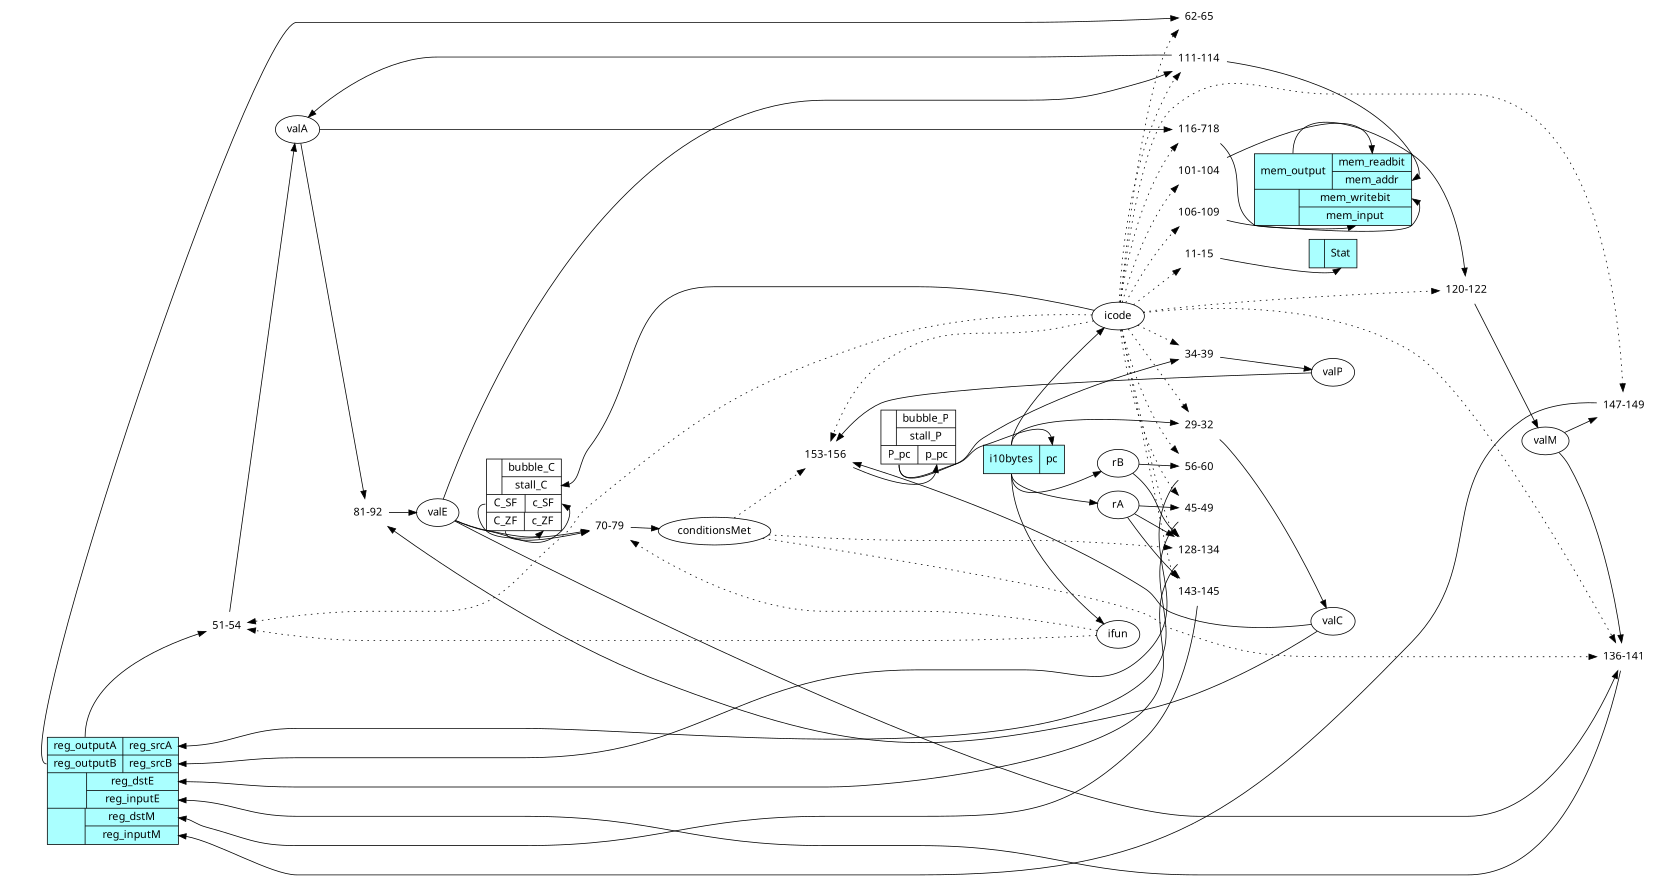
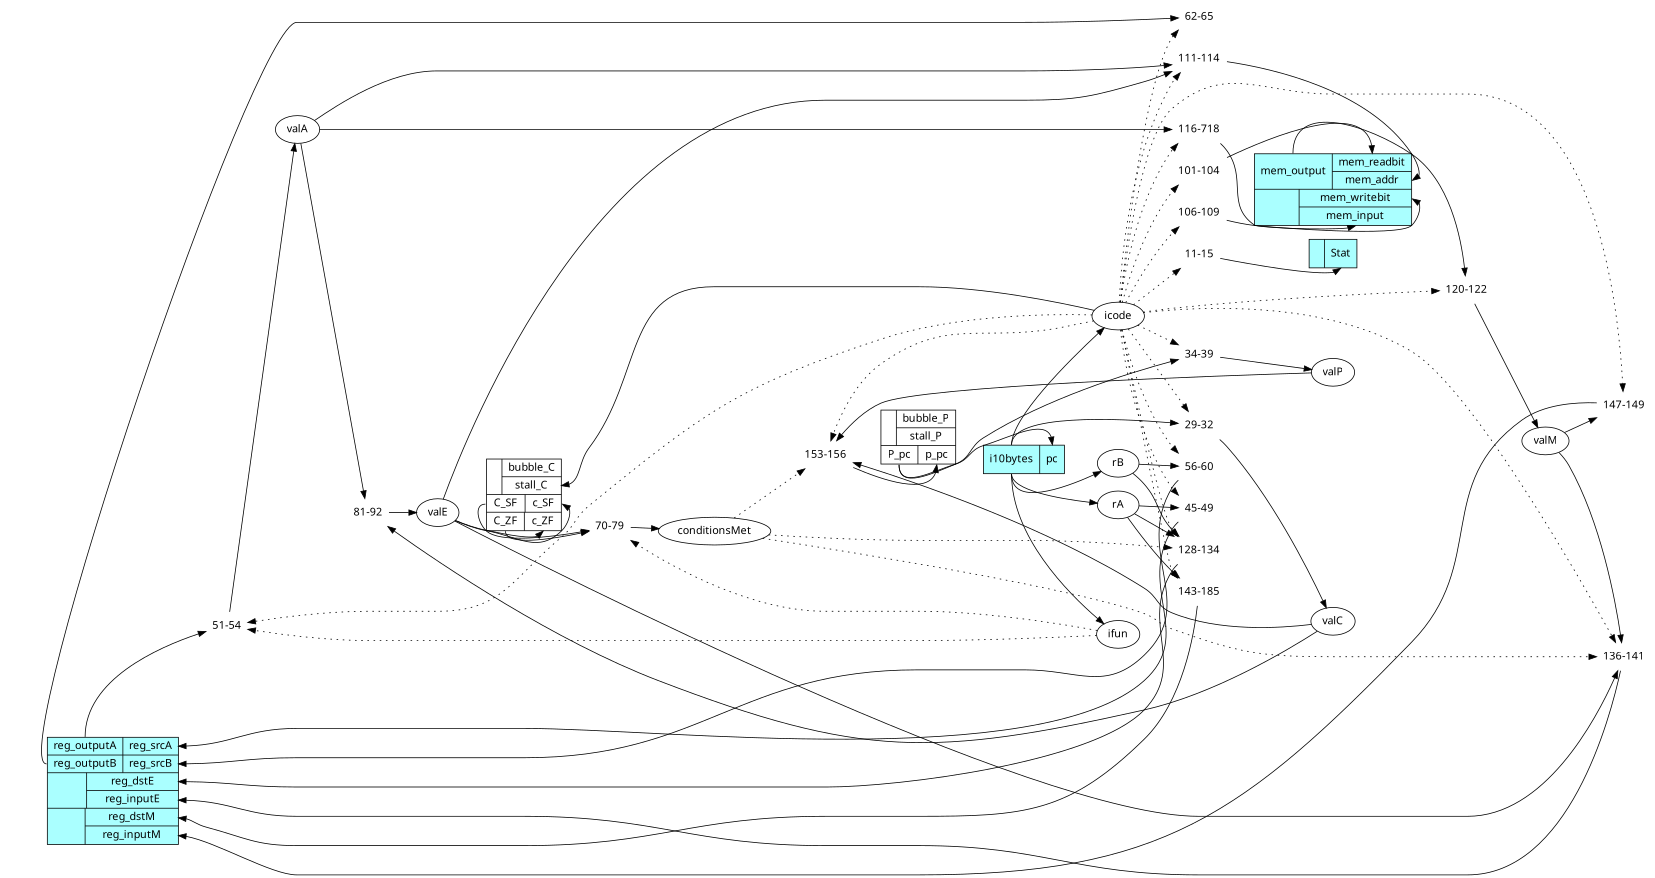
edge "111-114" -> "valA": reversed
node "143-145": label "143-145" -> "143-185"
